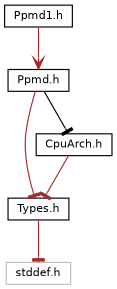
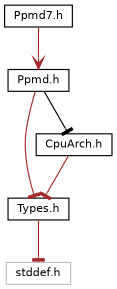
node "Ppmd1.h": label "Ppmd1.h" -> "Ppmd7.h"
